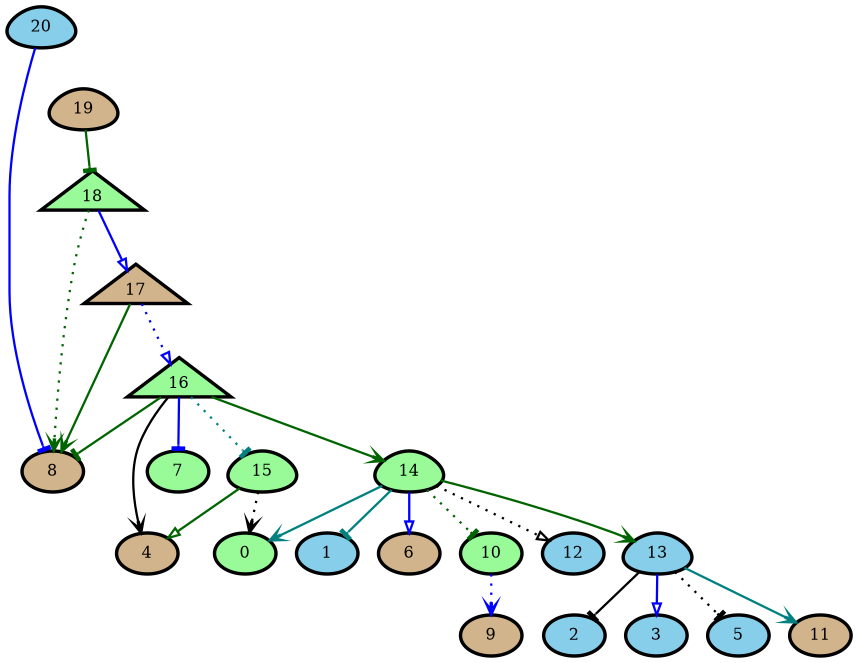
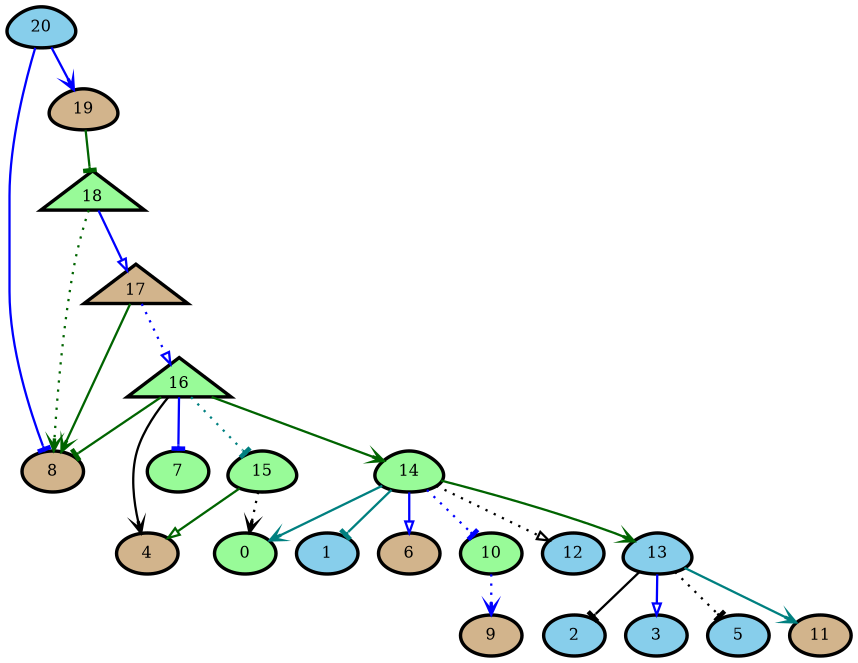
edge "20" -> "19": added
edge "14" -> "10": color darkgreen -> blue
